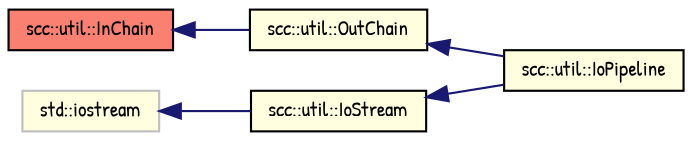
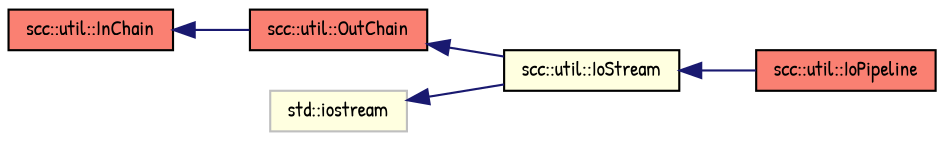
node "scc::util::OutChain": fillcolor lightyellow -> salmon
edge "scc::util::IoPipeline" -> "scc::util::OutChain": now "scc::util::IoStream" -> "scc::util::OutChain"
node "scc::util::IoPipeline": fillcolor lightyellow -> salmon
